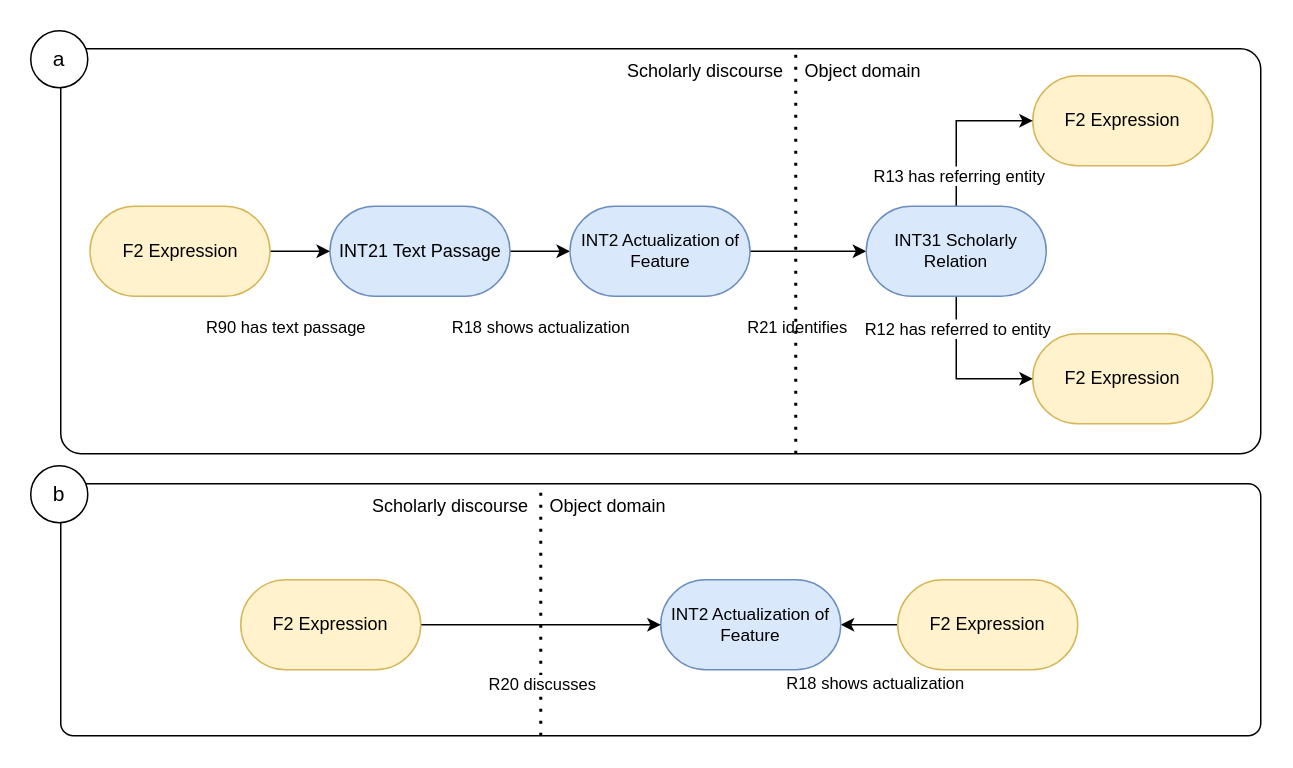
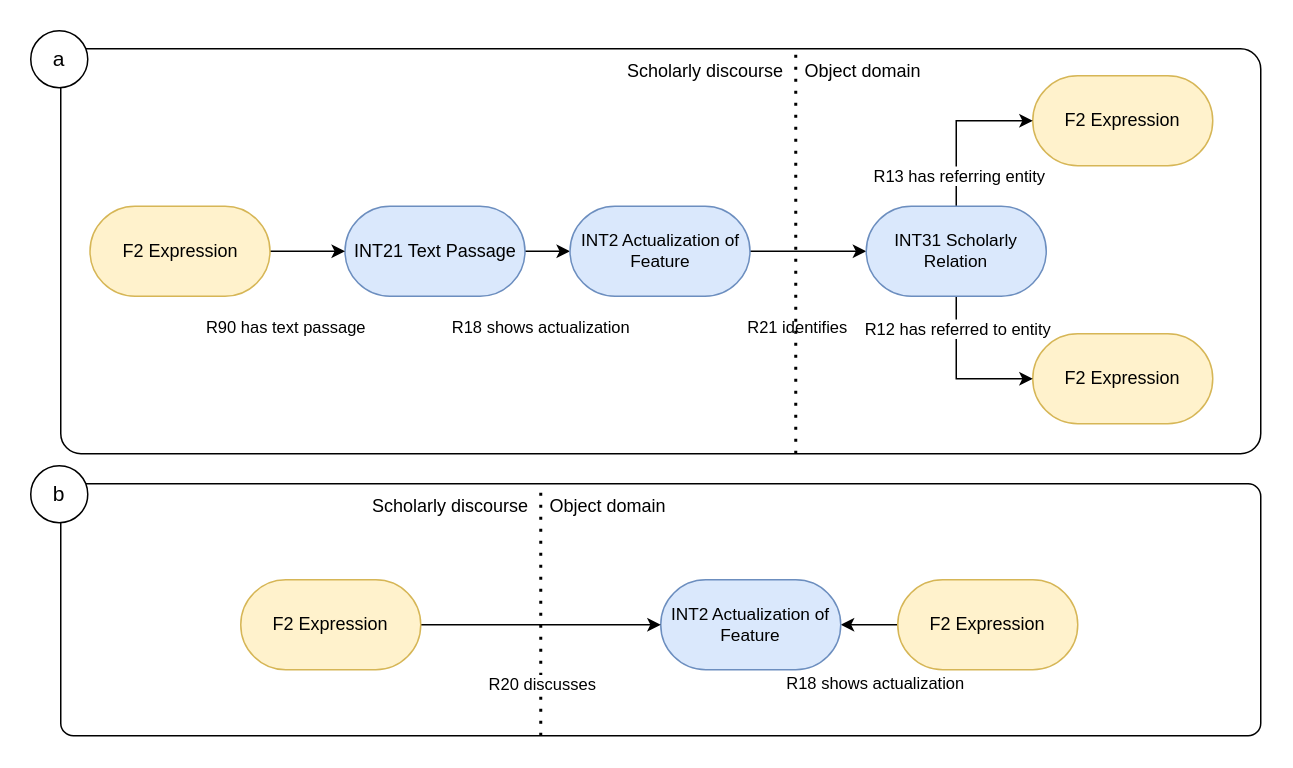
node "INT21 Text Passage": moved (420, 251) -> (435, 251)
